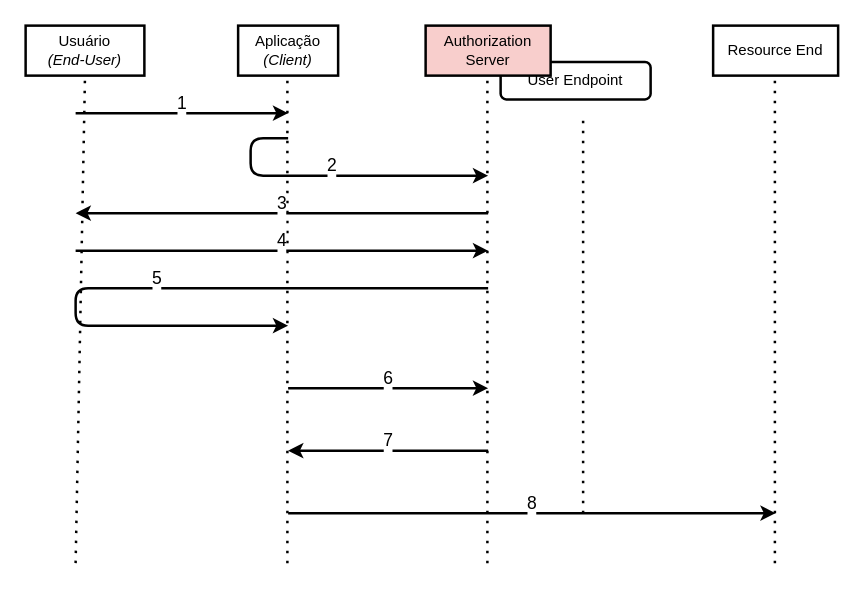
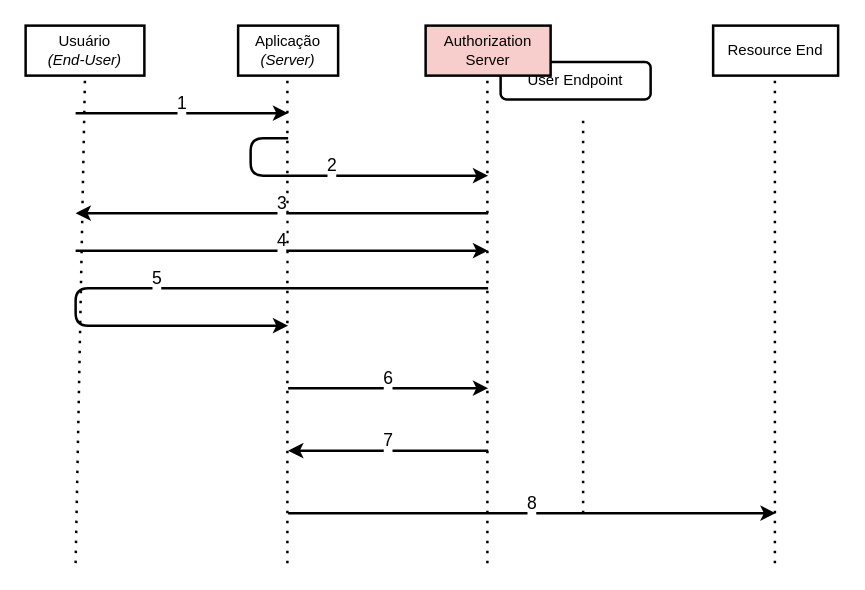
node "Aplicação (Client)": label "Aplicação (Client)" -> "Aplicação (Server)"
